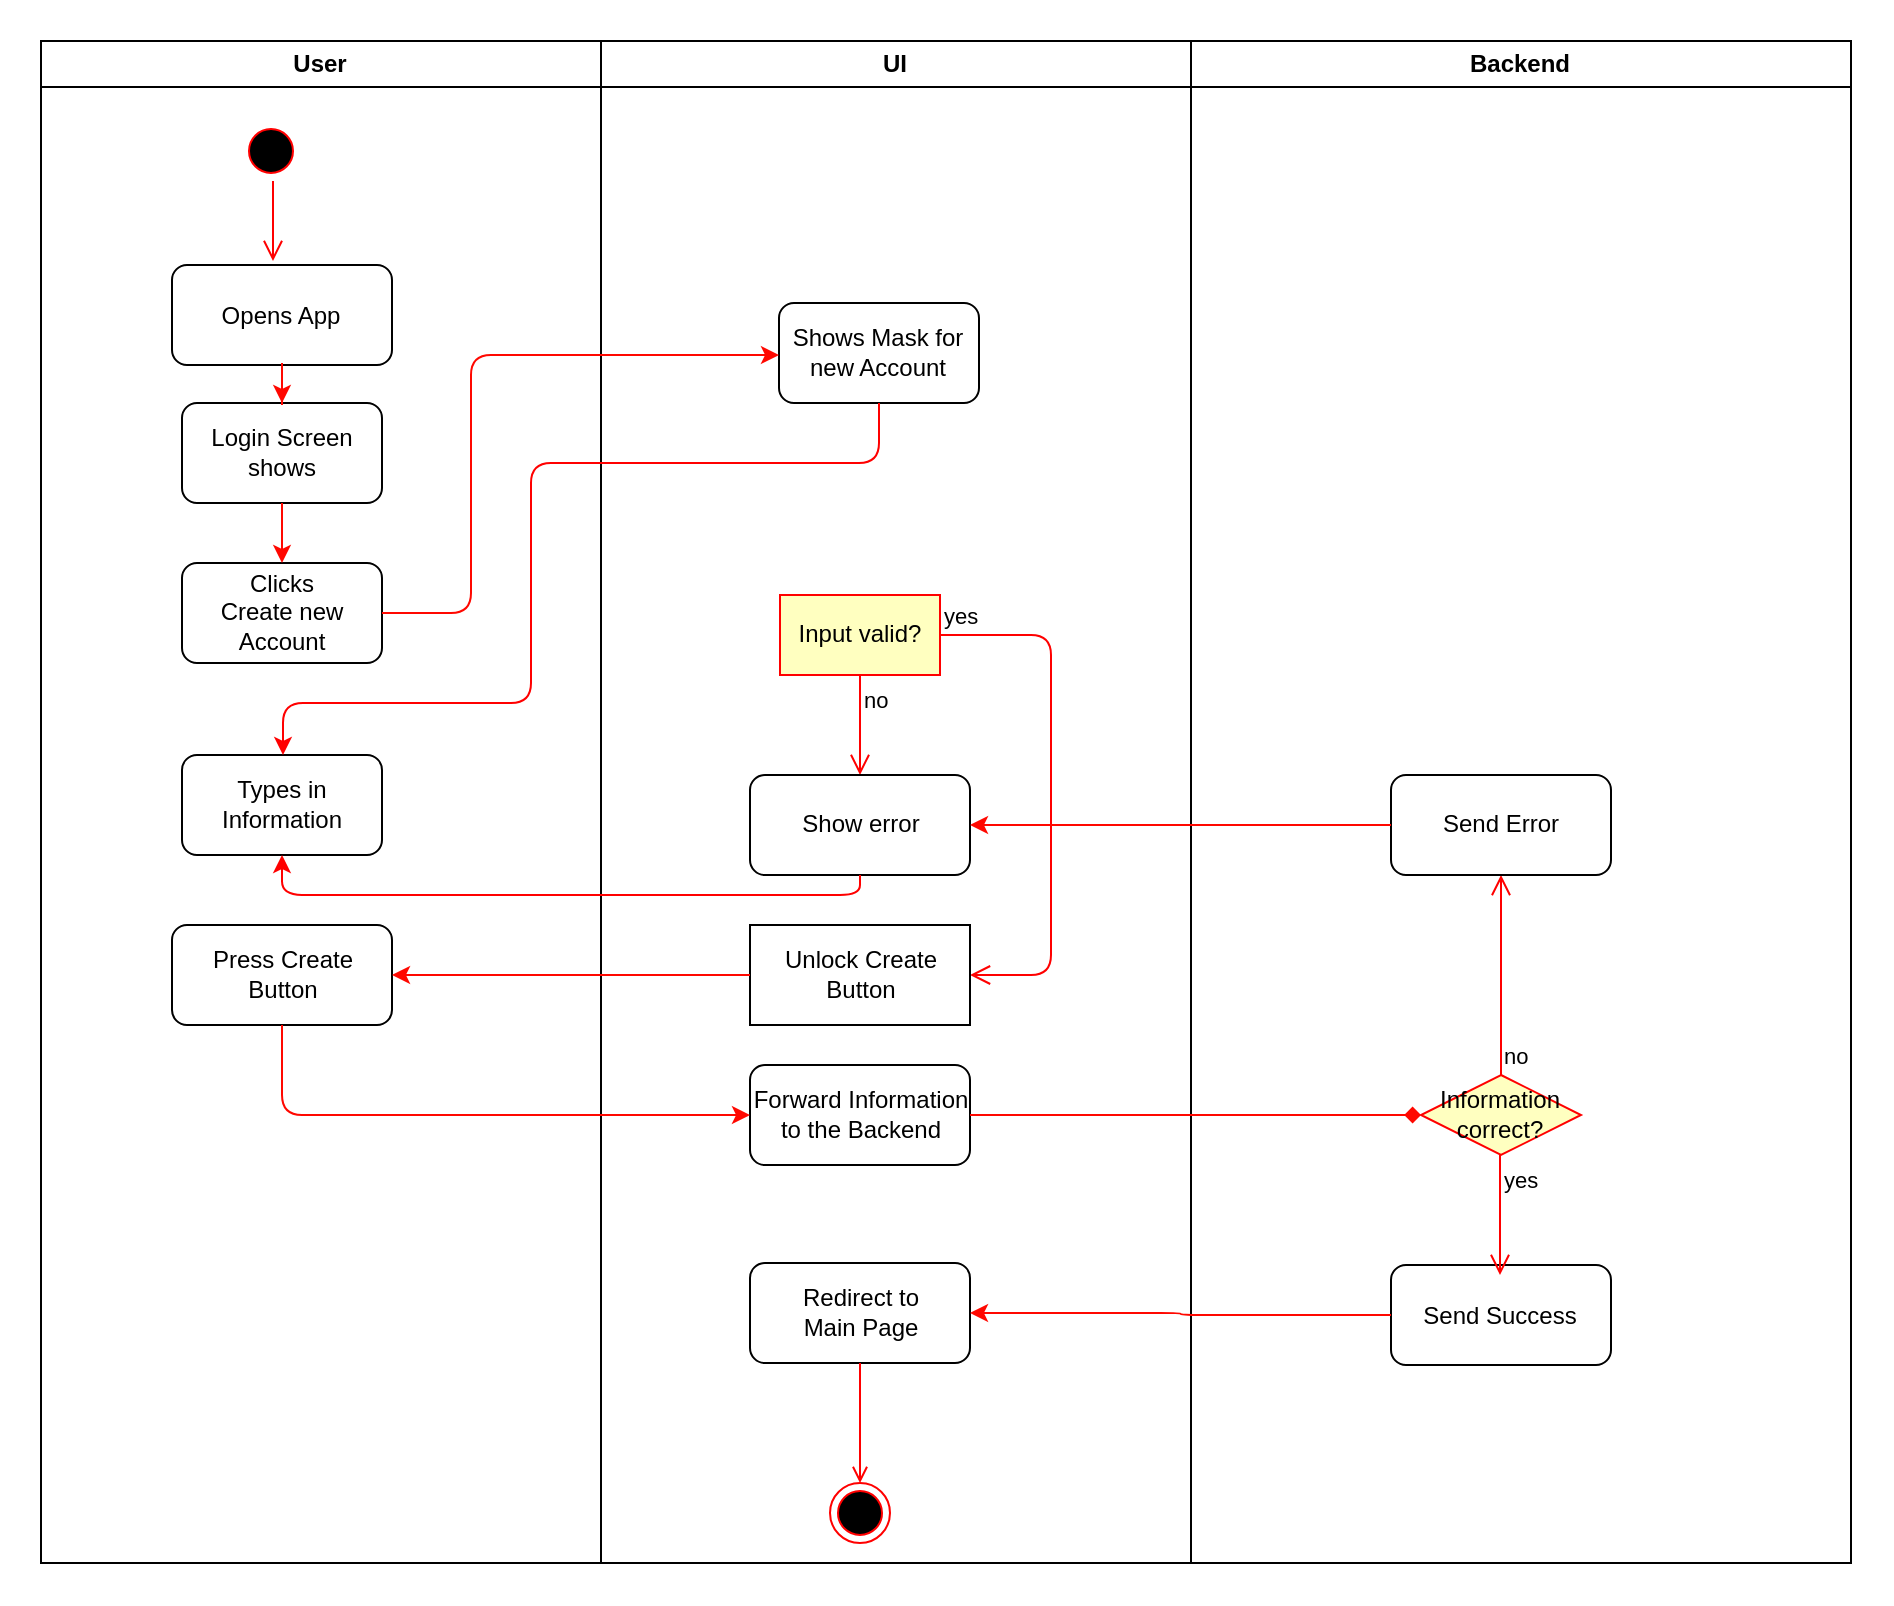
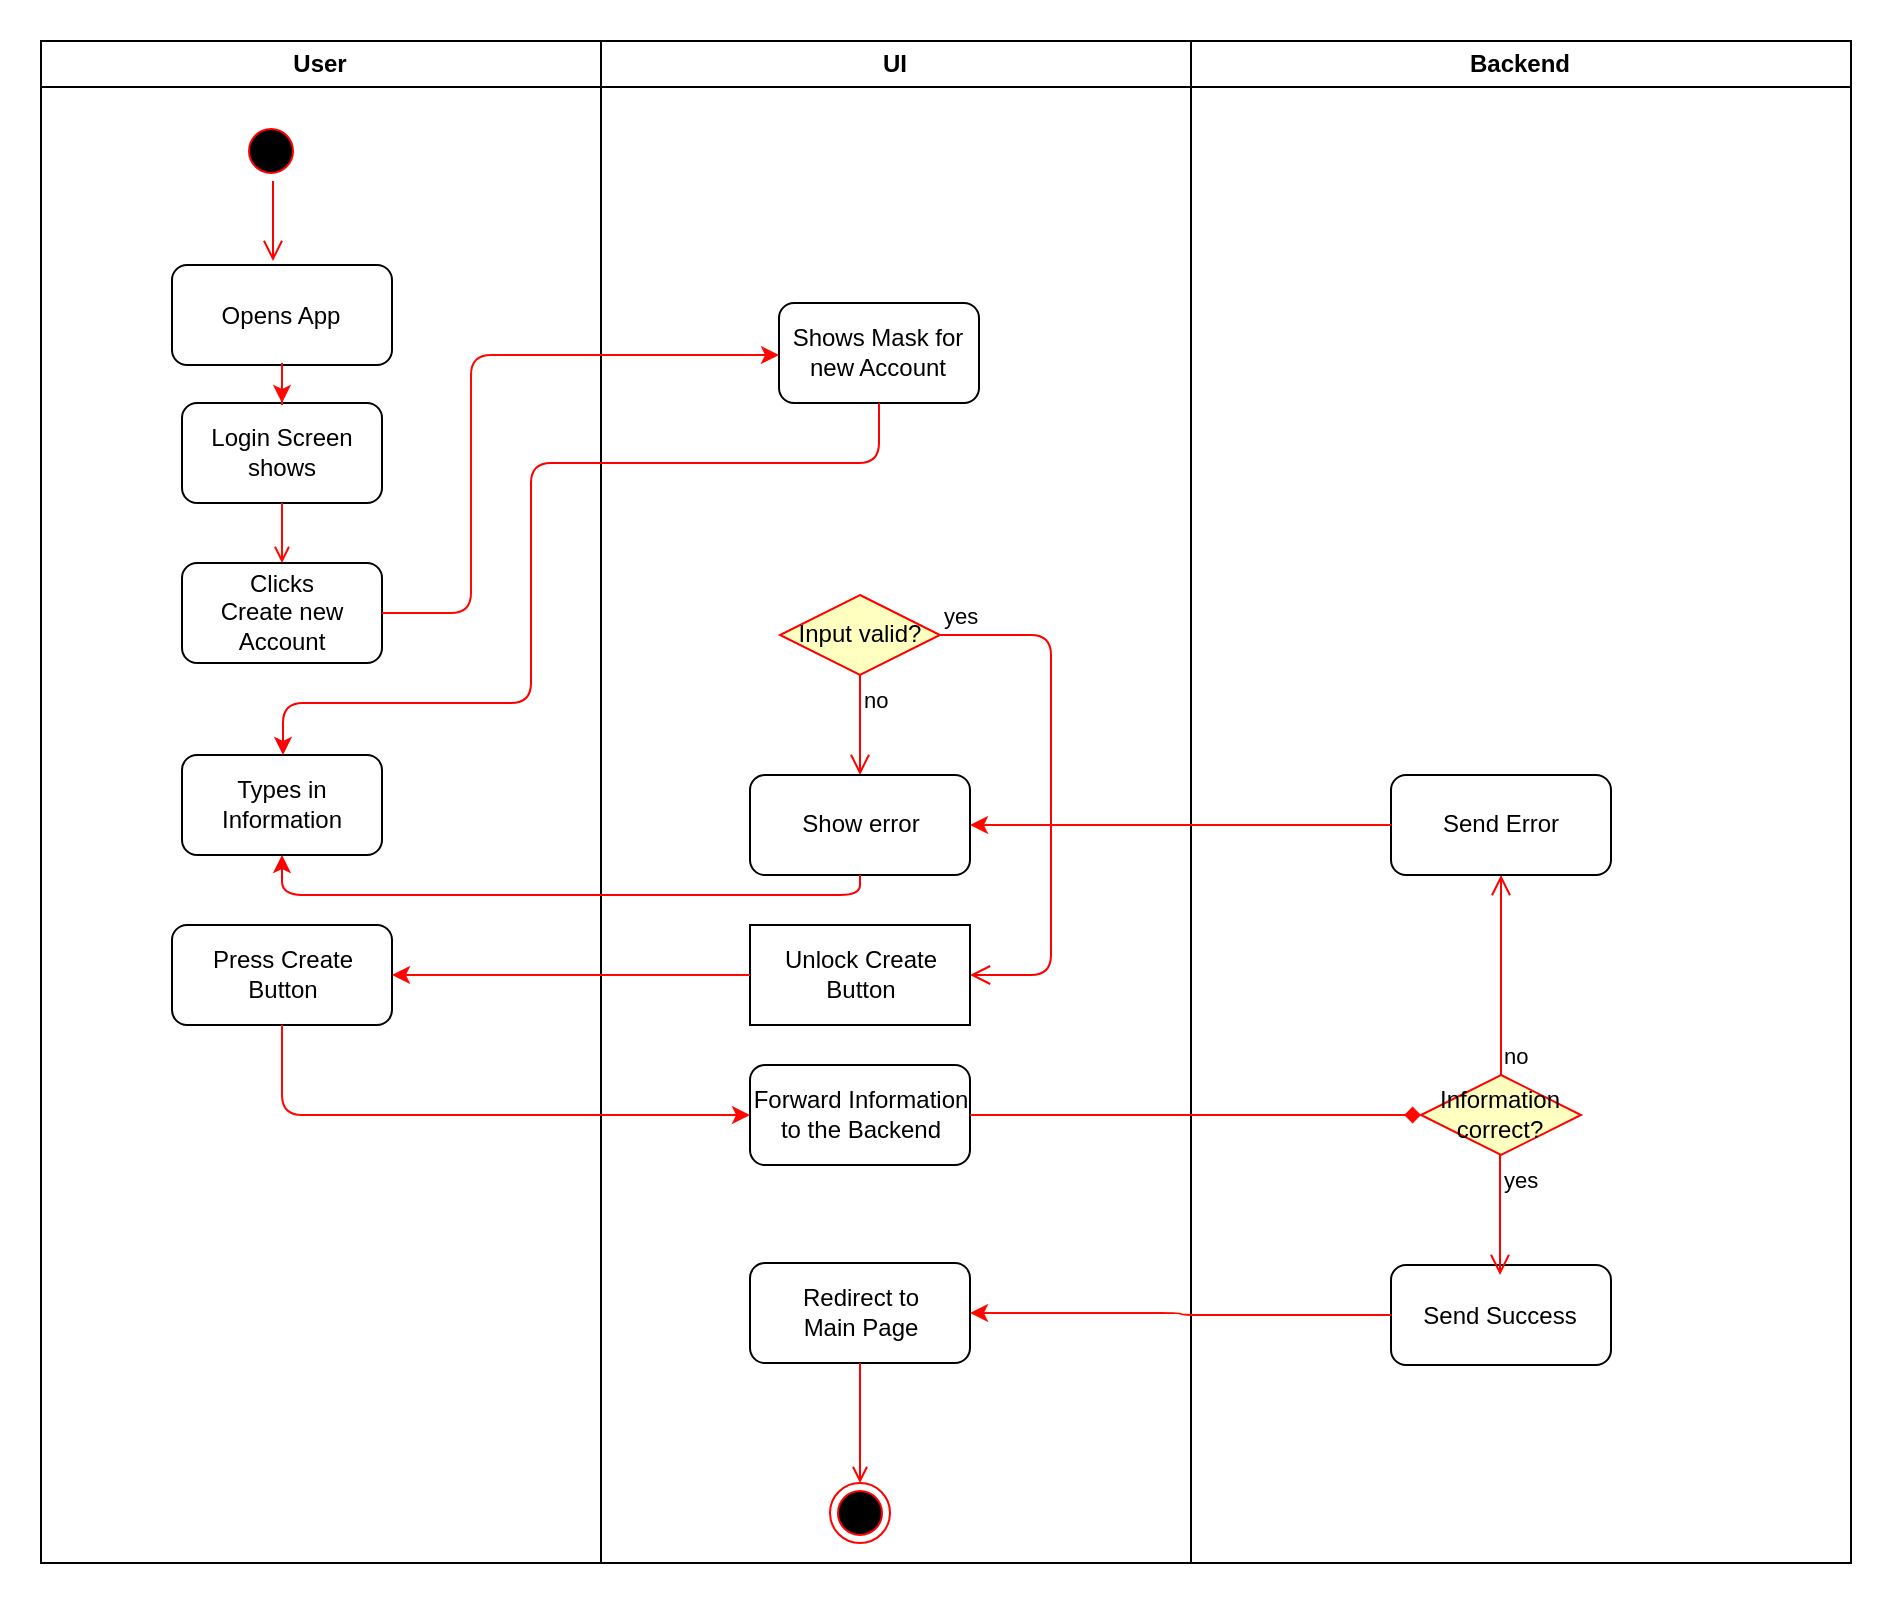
edge "Login Screen shows" -> "Clicks Create new Account": arrowhead classic -> open
node "Input valid?": shape rectangle -> diamond
